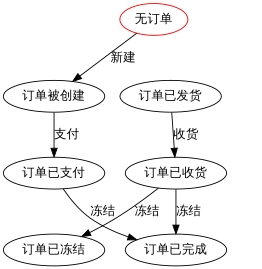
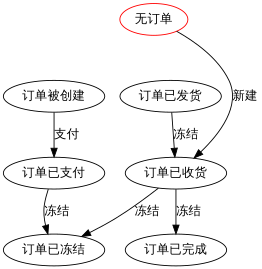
edge "无订单" -> "订单被创建": now "无订单" -> "订单已收货"
edge "订单已发货" -> "订单已收货": label "收货" -> "冻结"
edge "订单已支付" -> "订单已完成": now "订单已支付" -> "订单已冻结"
